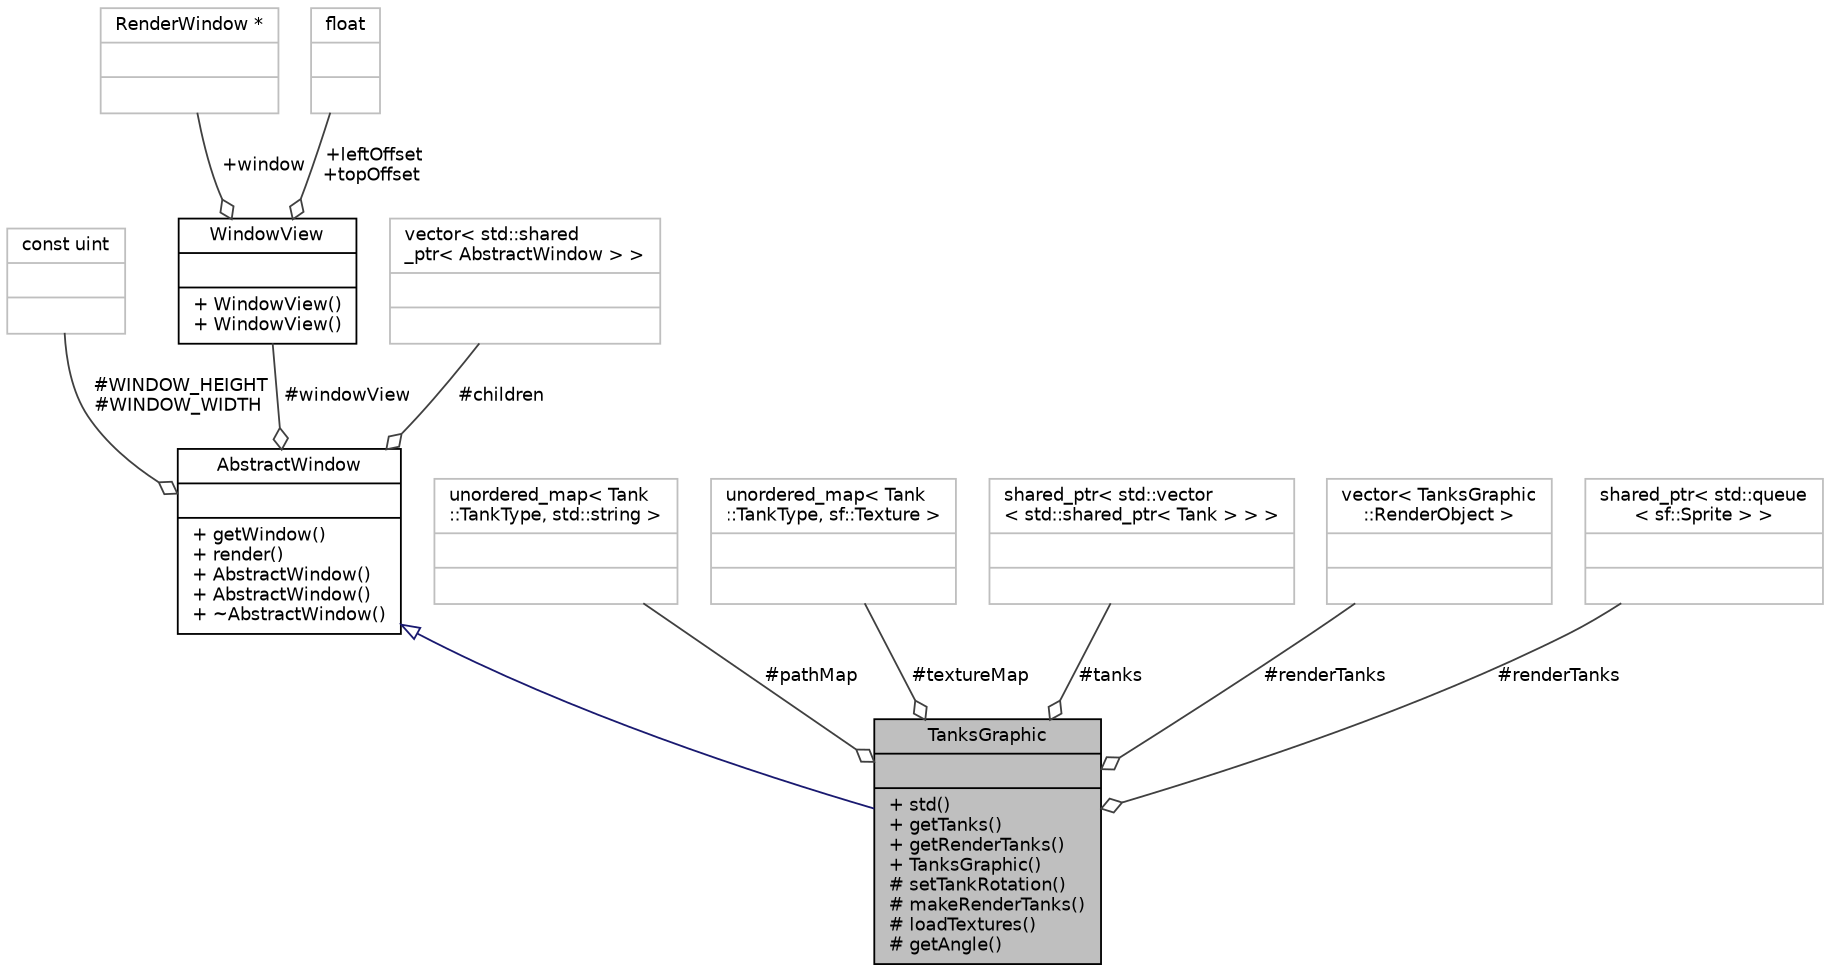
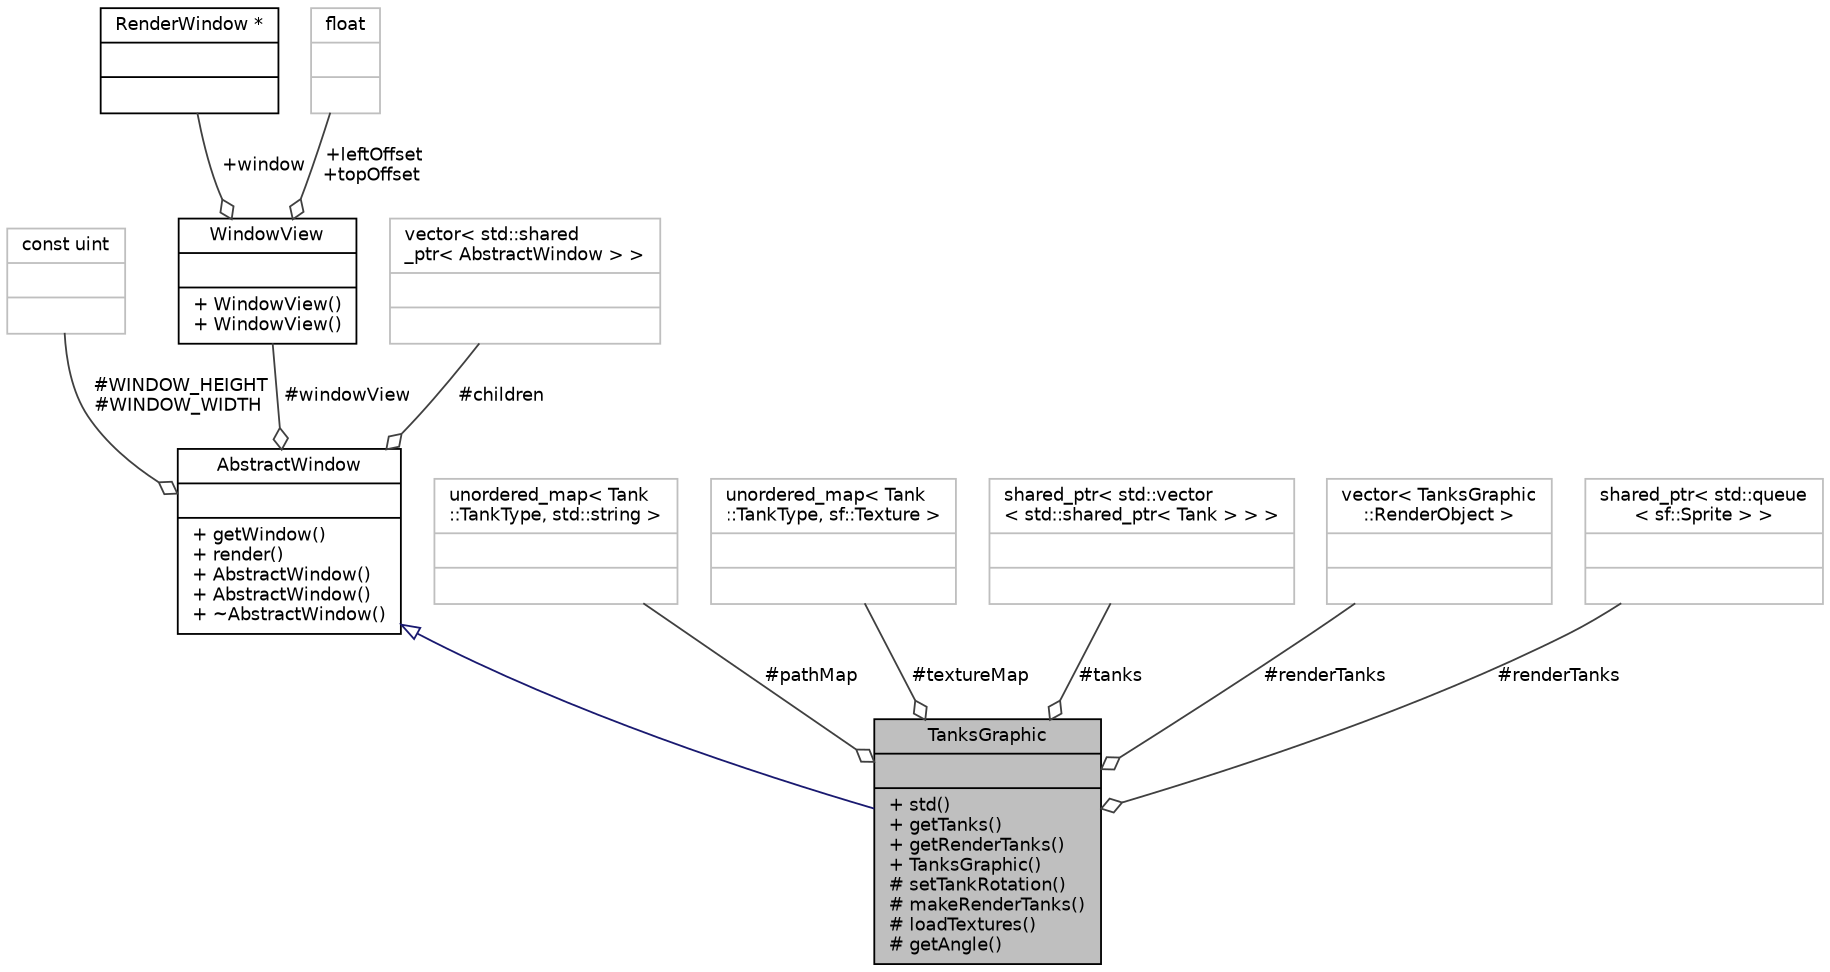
node "RenderWindow *": color grey75 -> black
